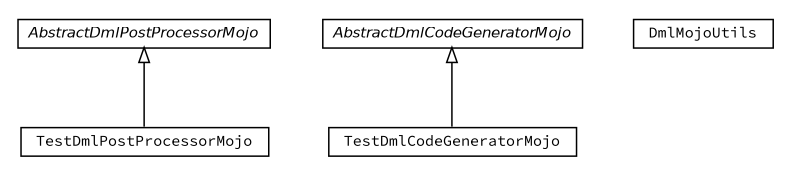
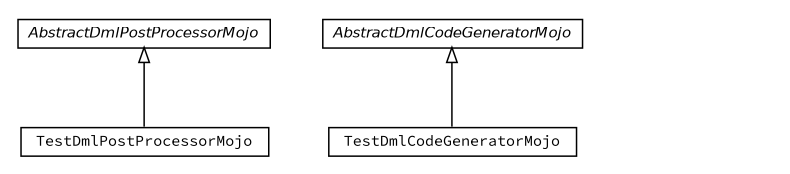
node "DmlMojoUtils": removed
